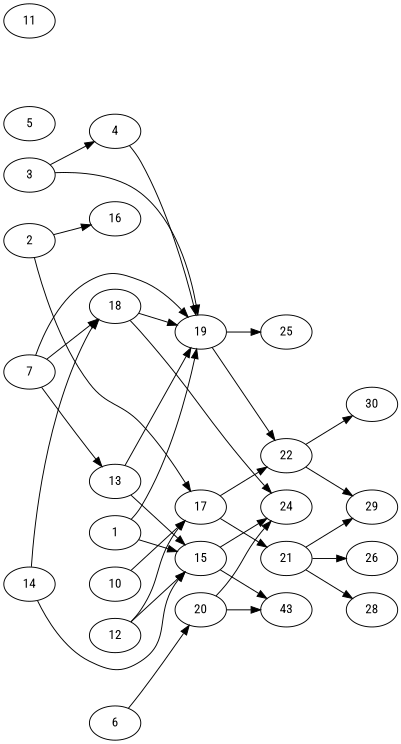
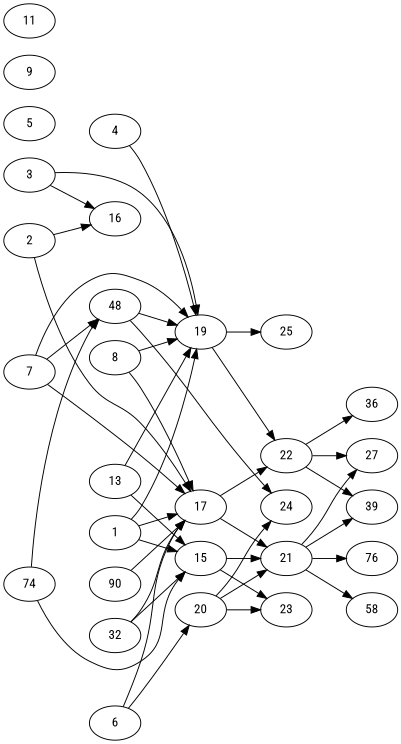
node "9": added
edge "3" -> "4": now "3" -> "16"
node "18": label "18" -> "48"
node "8": added
node "30": label "30" -> "36"
edge "7" -> "13": now "7" -> "17"
node "27": added
node "29": label "29" -> "39"
edge "1" -> "17": added
edge "15" -> "24": now "15" -> "21"
node "26": label "26" -> "76"
node "14": label "14" -> "74"
node "10": label "10" -> "90"
edge "20" -> "21": added
node "43": label "43" -> "23"
node "28": label "28" -> "58"
edge "6" -> "17": added
node "12": label "12" -> "32"
